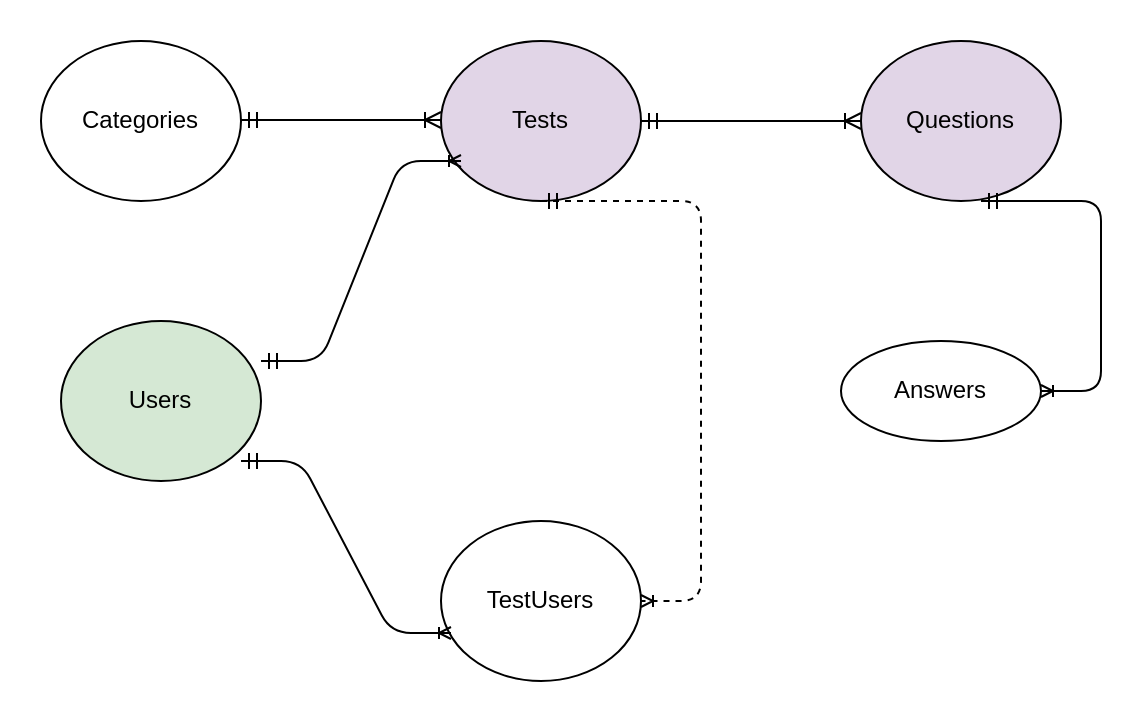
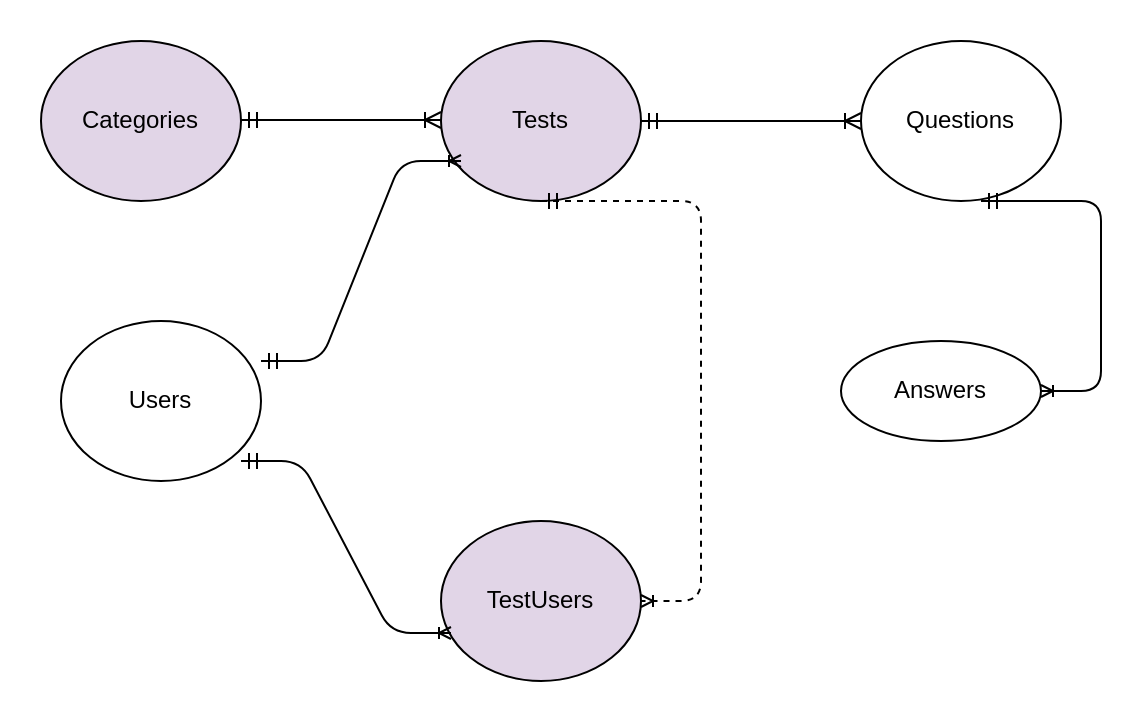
node "Categories": fillcolor #ffffff -> #e1d5e7
node "Questions": fillcolor #e1d5e7 -> #ffffff
node "Users": fillcolor #d5e8d4 -> #ffffff
node "TestUsers": fillcolor #ffffff -> #e1d5e7
